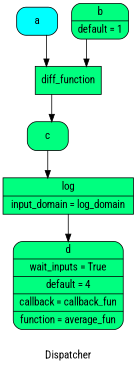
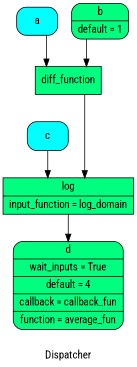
edge "diff_function" -> "c": now "diff_function" -> "log"
node "c": fillcolor springgreen -> cyan
node "log": text "input_domain = log_domain" -> "input_function = log_domain"
